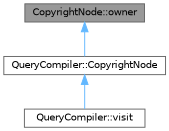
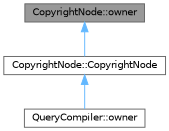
node "QueryCompiler::CopyrightNode": label "QueryCompiler::CopyrightNode" -> "CopyrightNode::CopyrightNode"
node "QueryCompiler::visit": label "QueryCompiler::visit" -> "QueryCompiler::owner"
